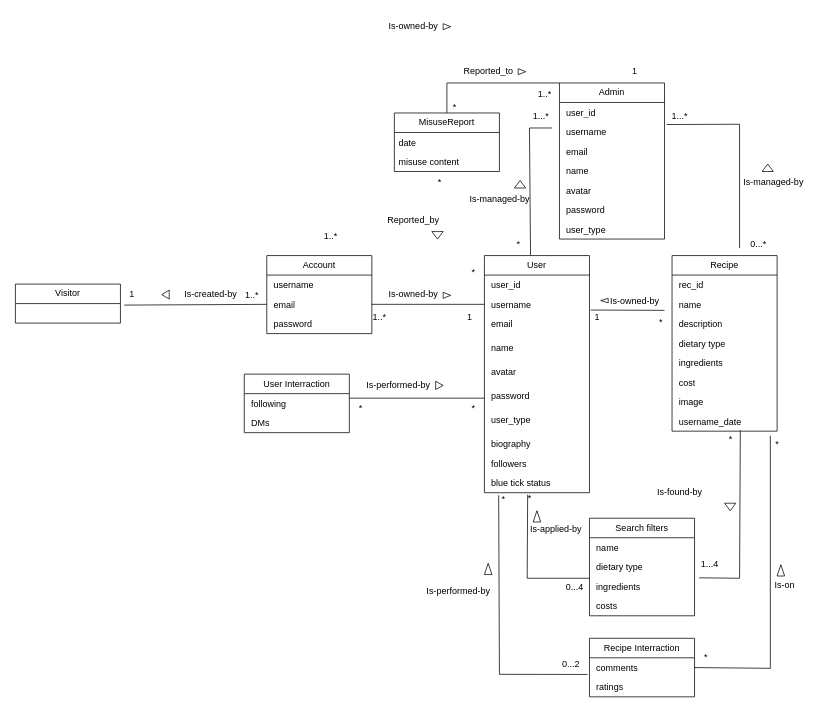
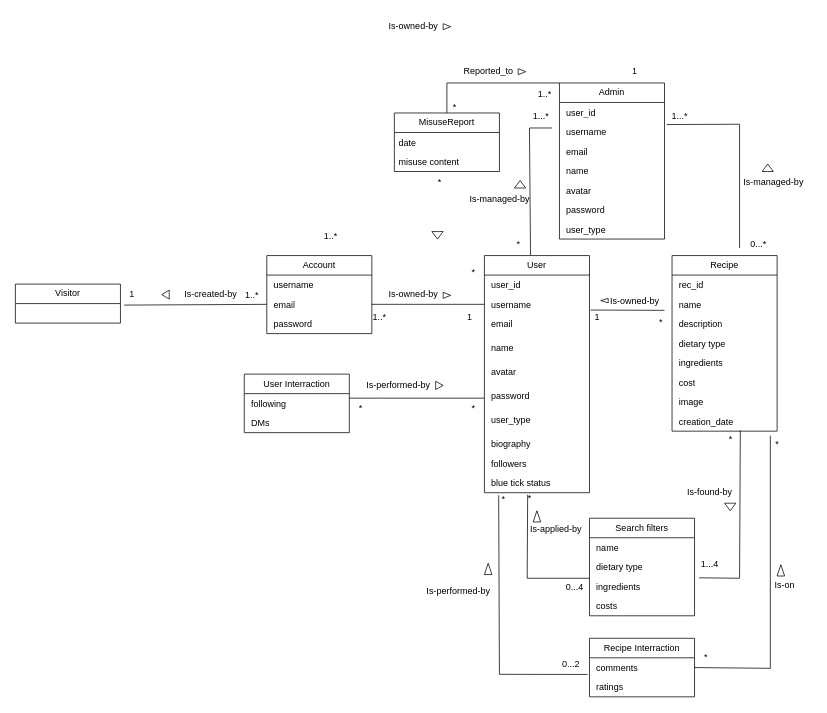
node "Reported_by": removed
node "username_date": label "username_date" -> "creation_date"
node "Is-found-by": moved (679, 492) -> (709, 492)
